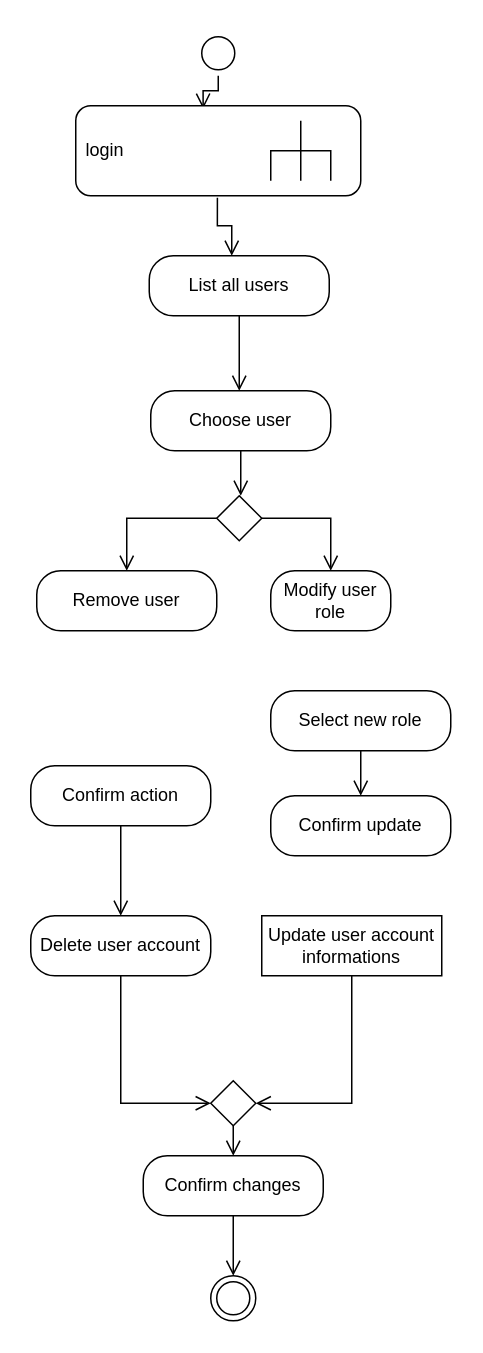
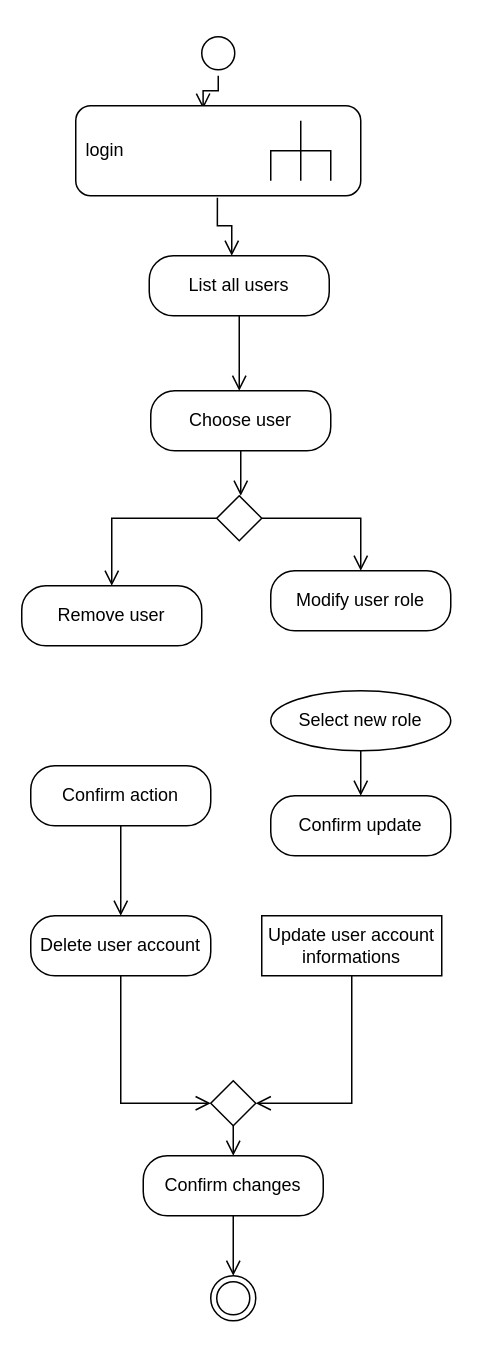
node "Remove user": moved (127, 601) -> (112, 616)
node "Modify user role": size 120x60 -> 180x60
node "Select new role": shape rounded rectangle -> ellipse
